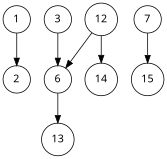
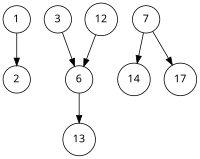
edge "12" -> "14": now "7" -> "14"
node "15": label "15" -> "17"
